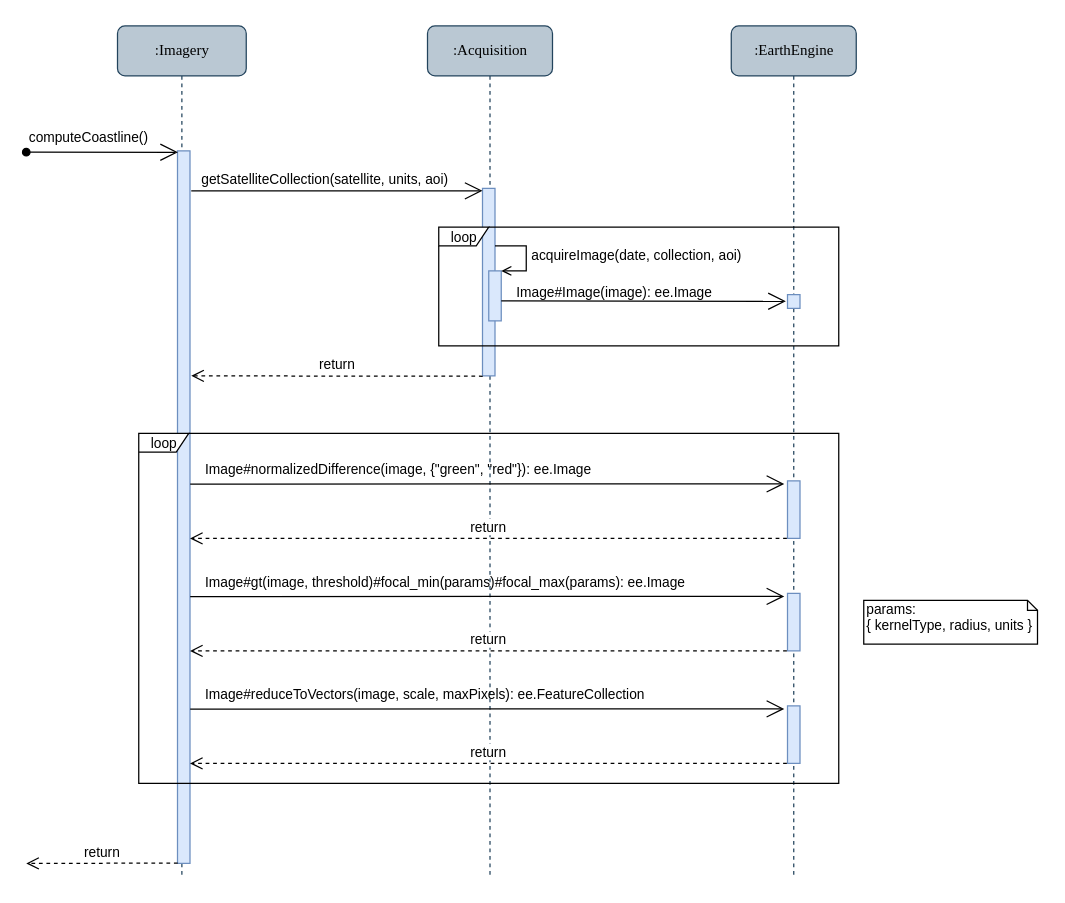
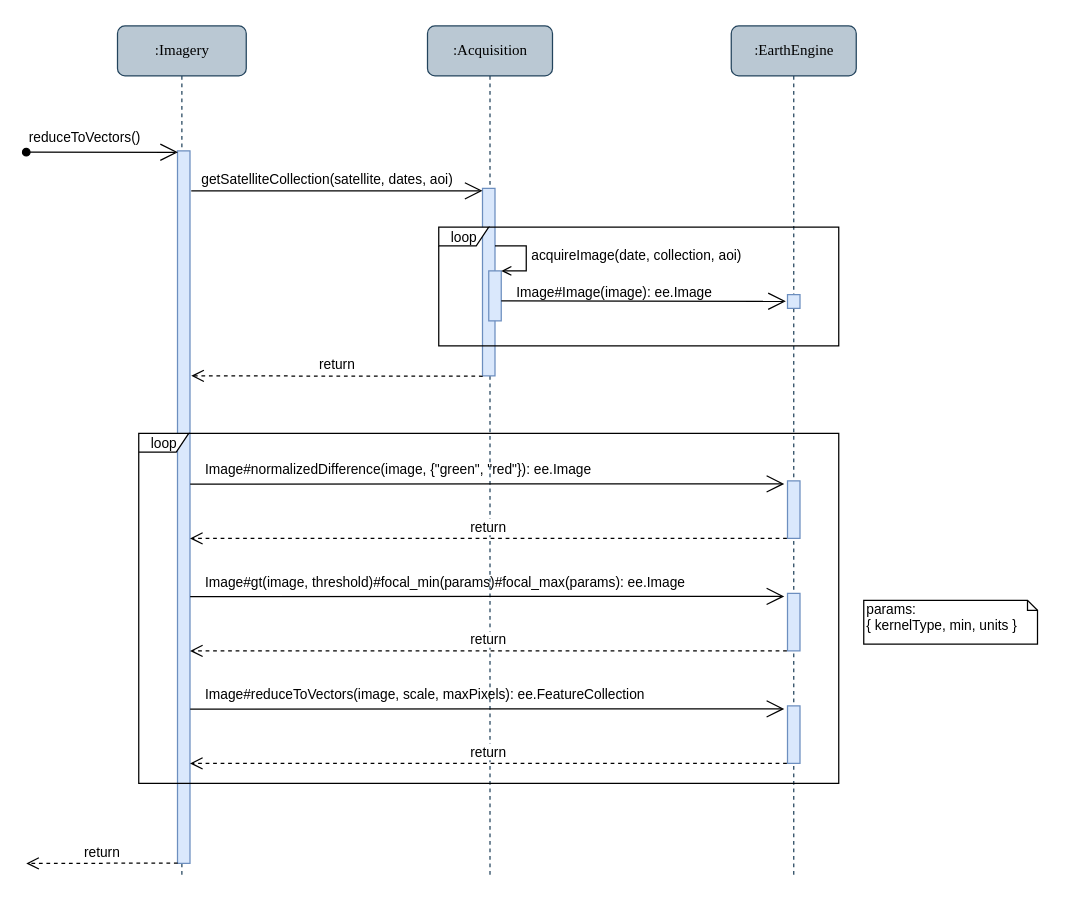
node "computeCoastline()": label "computeCoastline()" -> "reduceToVectors()"
node "getSatelliteCollection(satellite, units, aoi)": label "getSatelliteCollection(satellite, units, aoi)" -> "getSatelliteCollection(satellite, dates, aoi)"
node "params: { kernelType, radius, units }": label "params: { kernelType, radius, units }" -> "params: { kernelType, min, units }"
